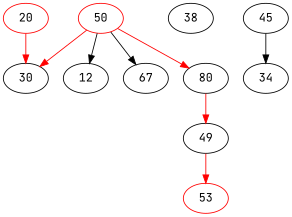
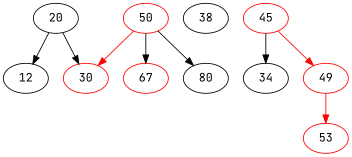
node "20": color red -> black
node "45": color black -> red
edge "20" -> "30": color red -> black
edge "50" -> "12": now "20" -> "12"
edge "50" -> "80": color red -> black
node "30": color black -> red
node "67": color black -> red
edge "80" -> "49": now "45" -> "49"
node "49": color black -> red
